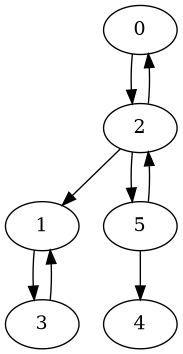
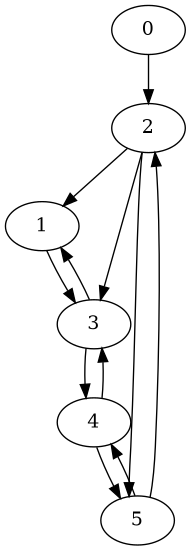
edge "2" -> "0": now "2" -> "3"
edge "3" -> "4": added
edge "4" -> "3": added
edge "4" -> "5": added
